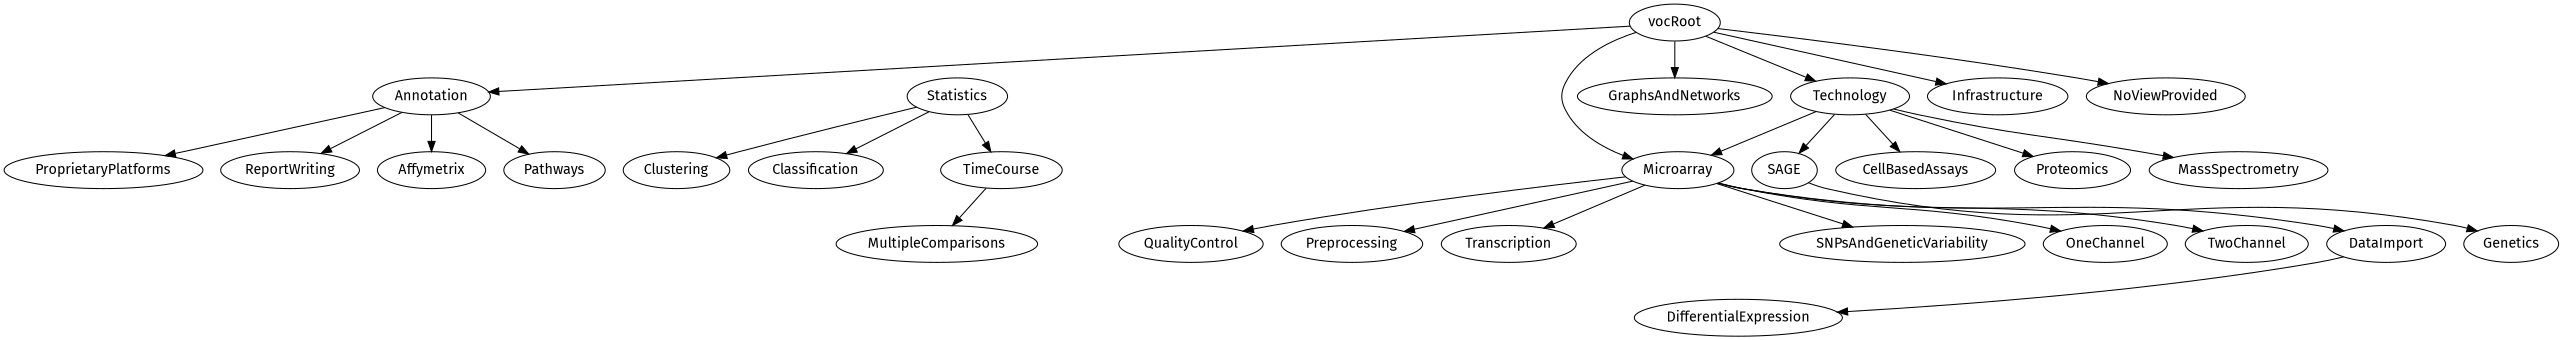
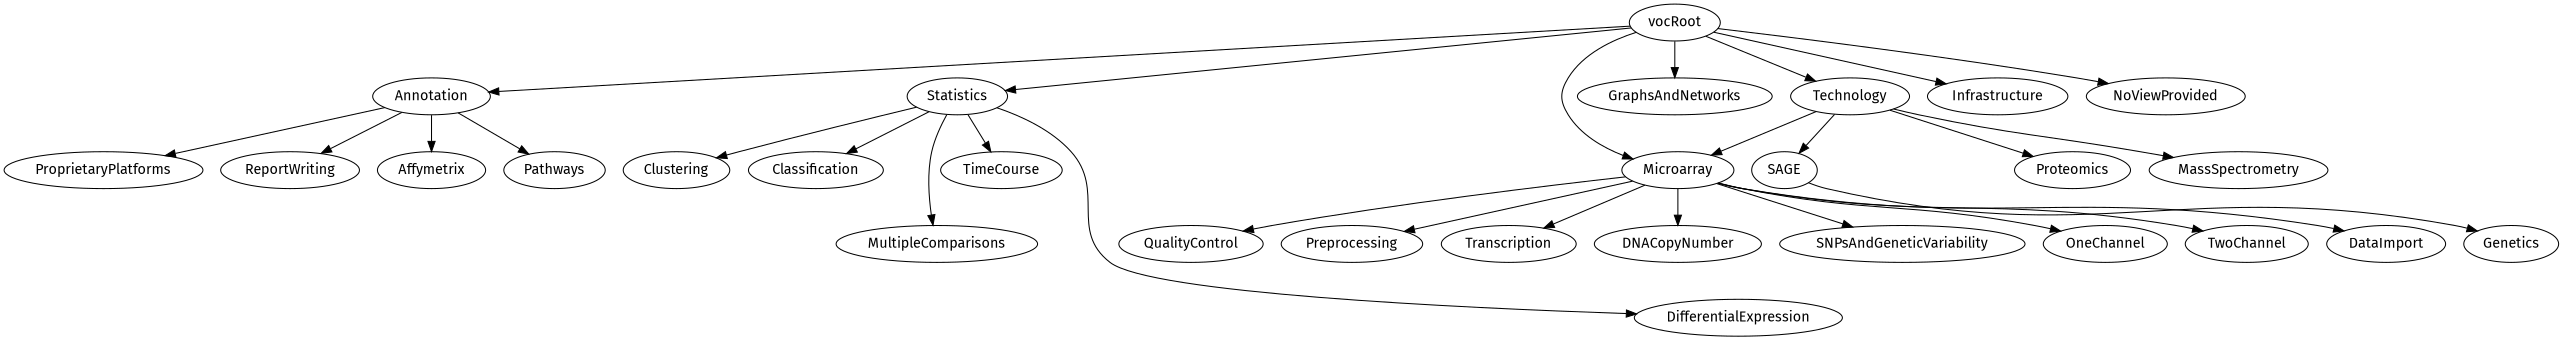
edge "vocRoot" -> "Statistics": added
node "CellBasedAssays": removed
edge "TimeCourse" -> "MultipleComparisons": now "Statistics" -> "MultipleComparisons"
node "DNACopyNumber": added
edge "DataImport" -> "DifferentialExpression": now "Statistics" -> "DifferentialExpression"
